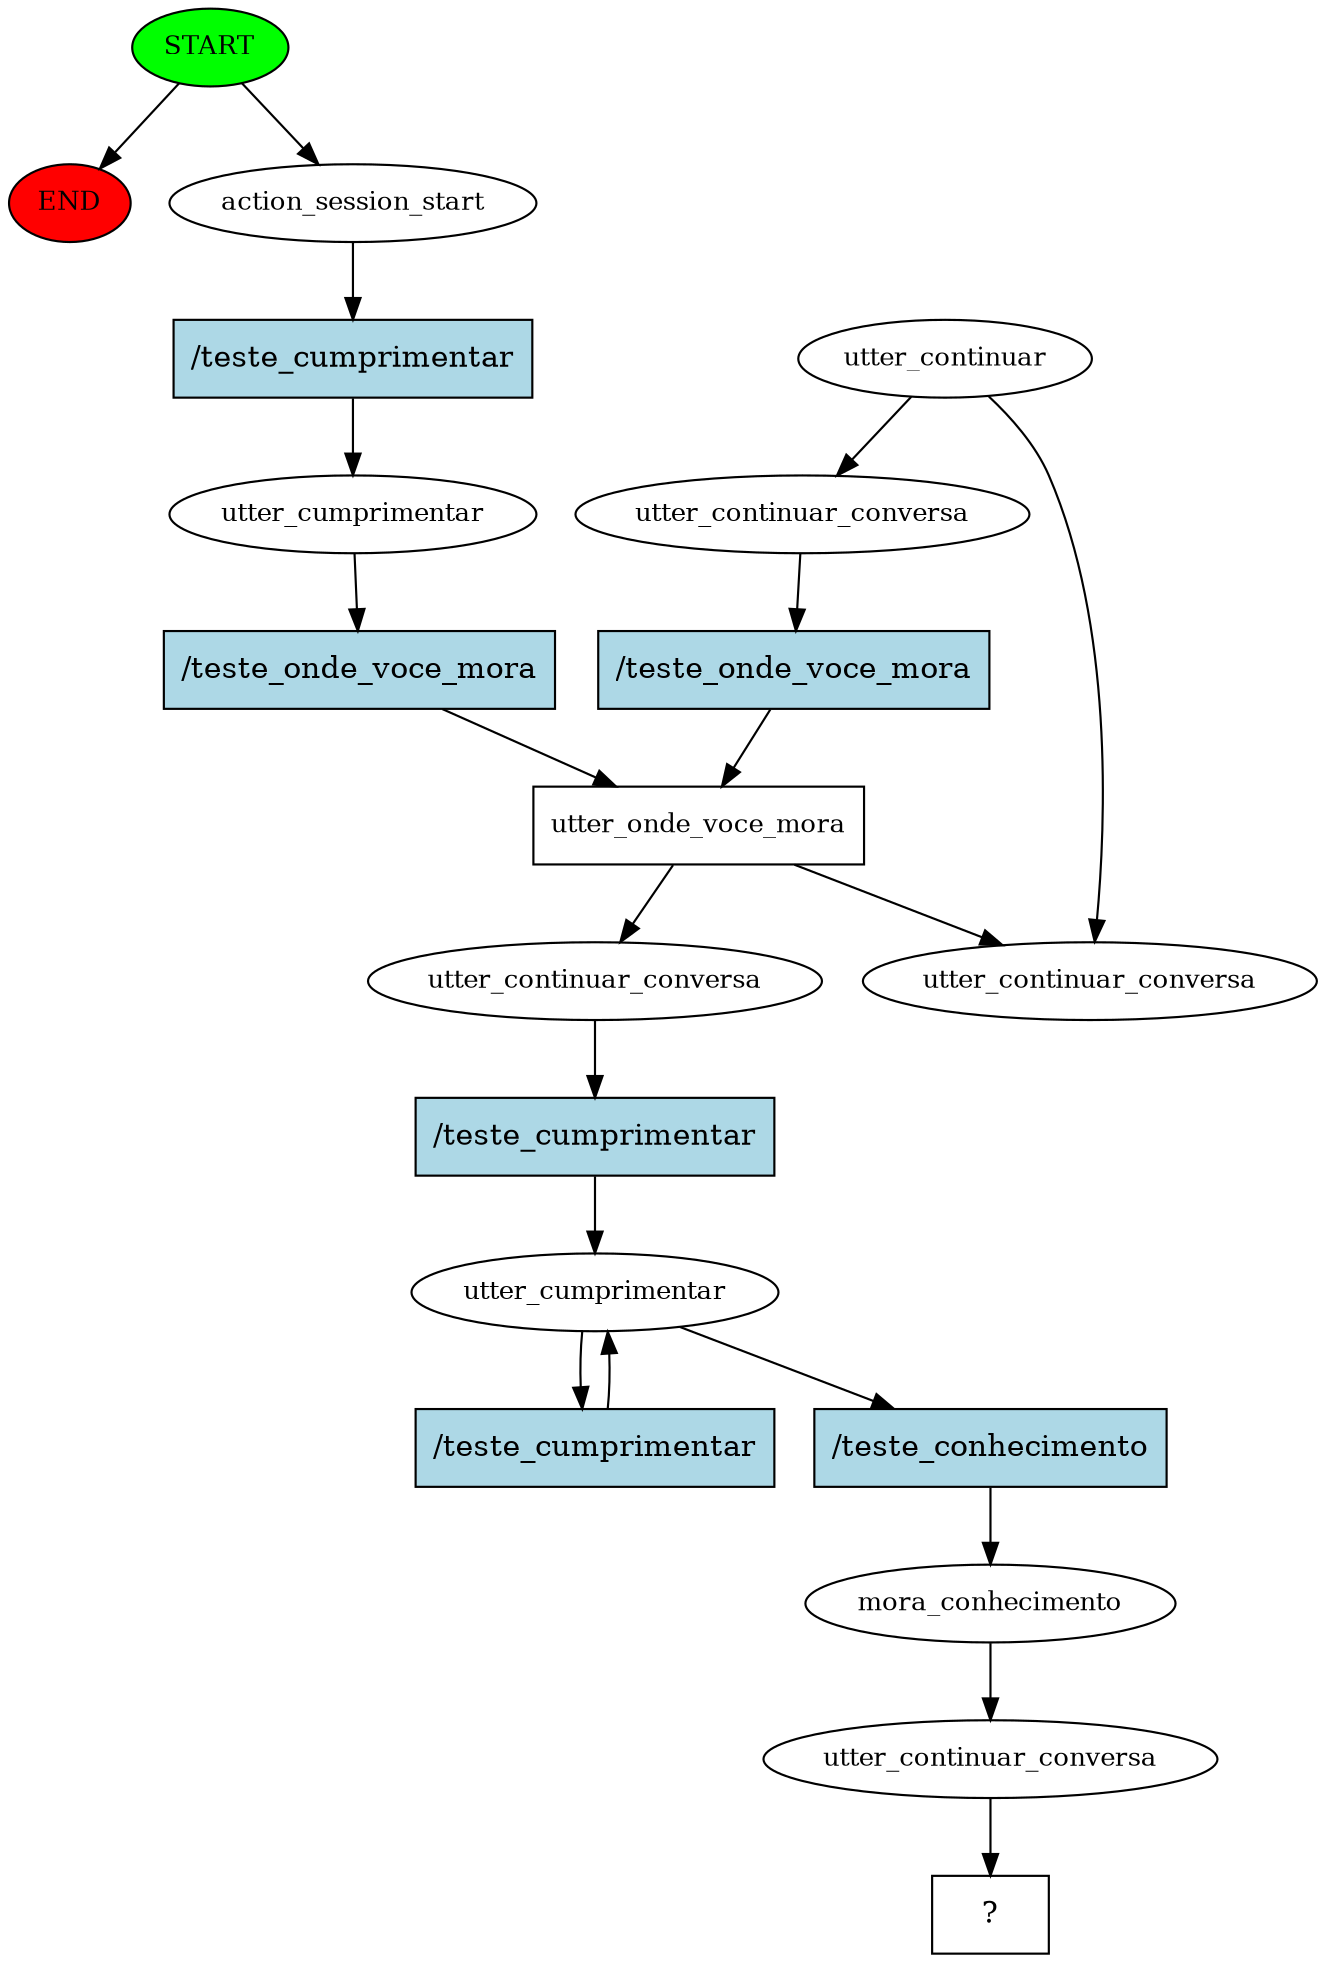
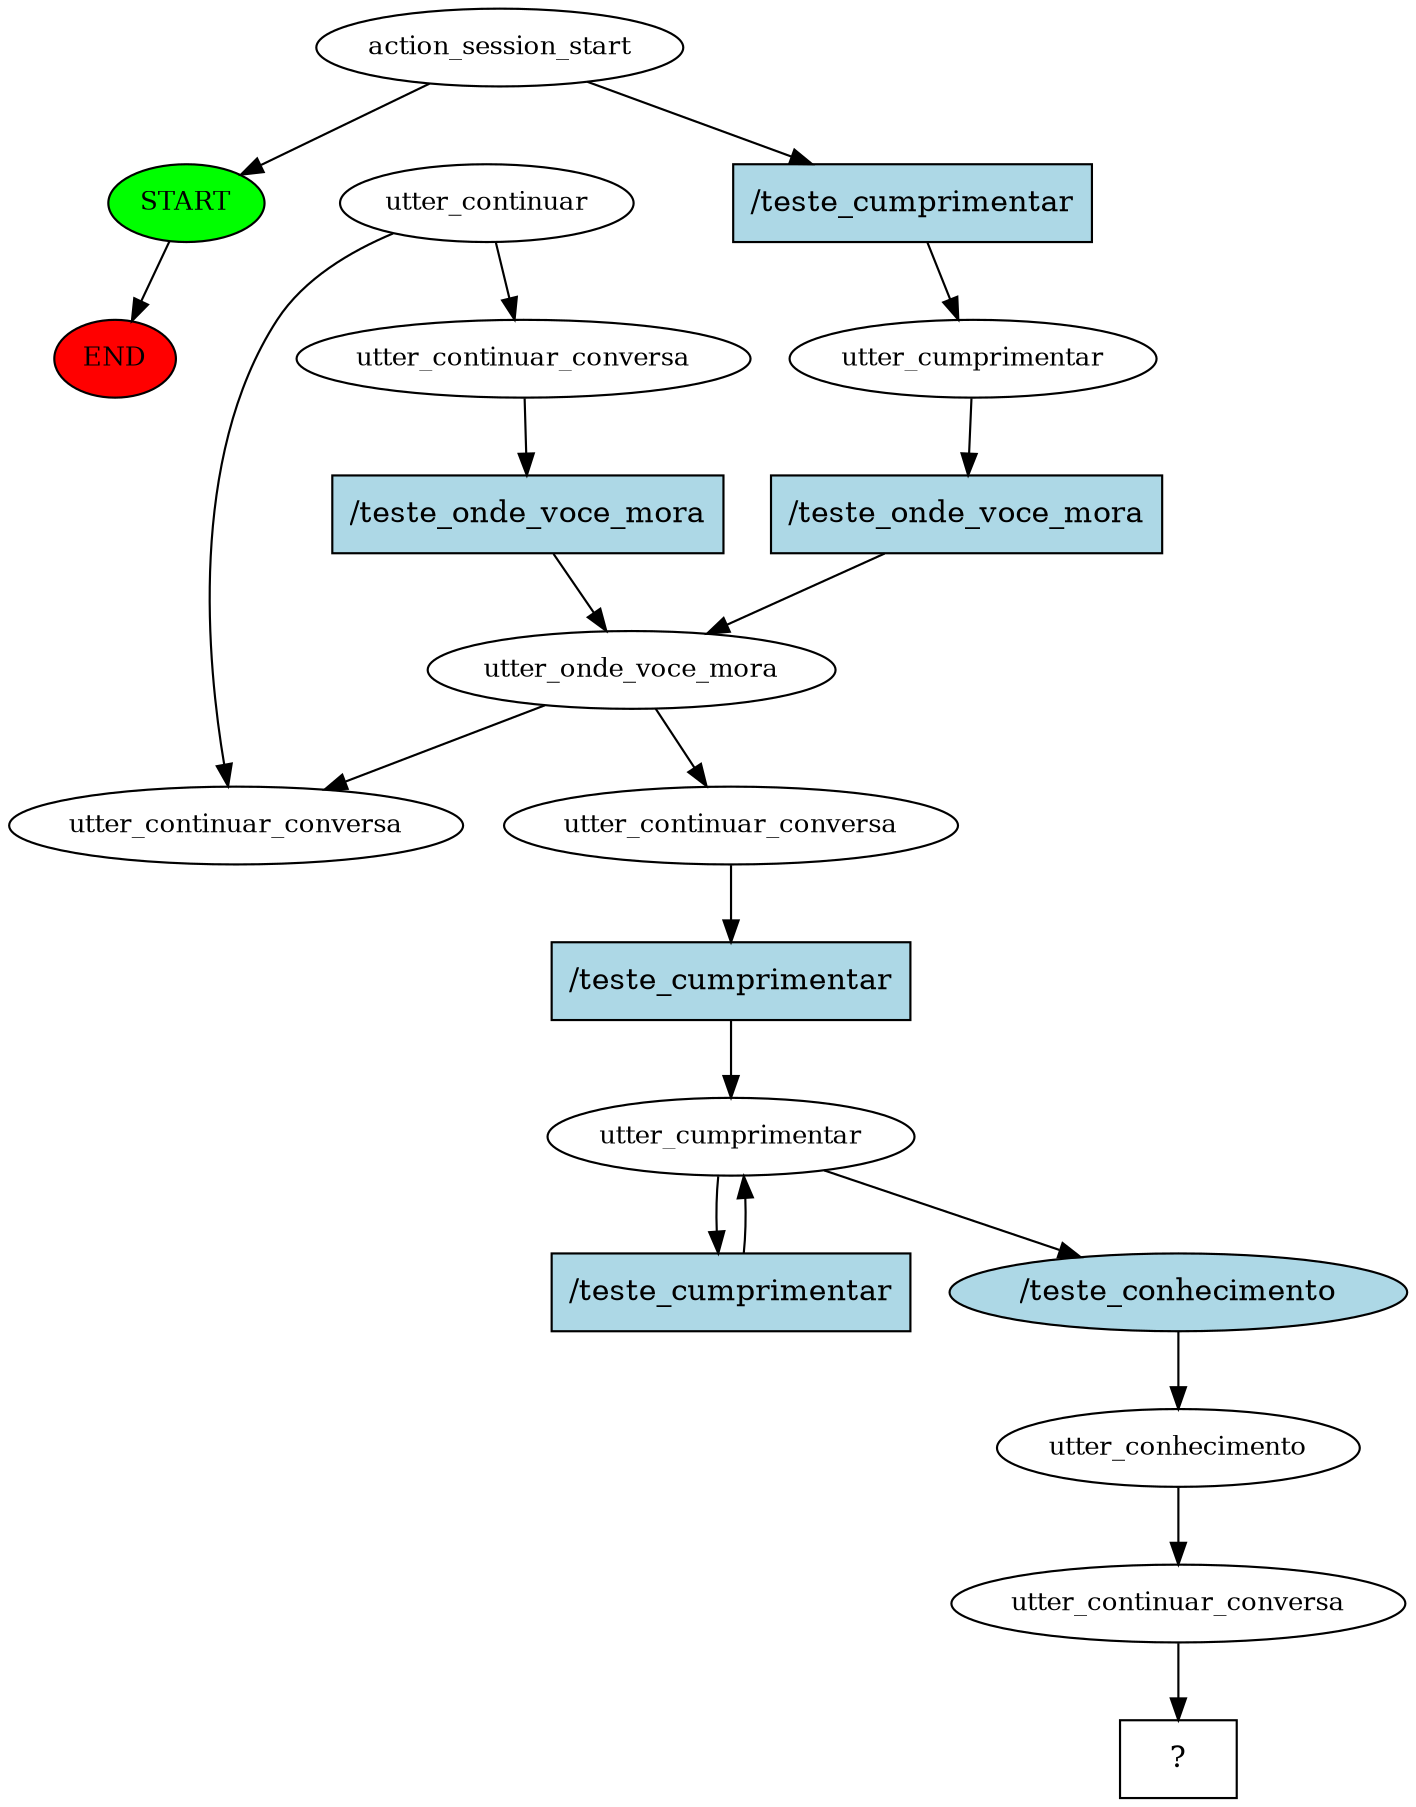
edge "START" -> "action_session_start": reversed
node "utter_onde_voce_mora": shape box -> ellipse
node "/teste_conhecimento": shape box -> ellipse
node "mora_conhecimento": label "mora_conhecimento" -> "utter_conhecimento"
